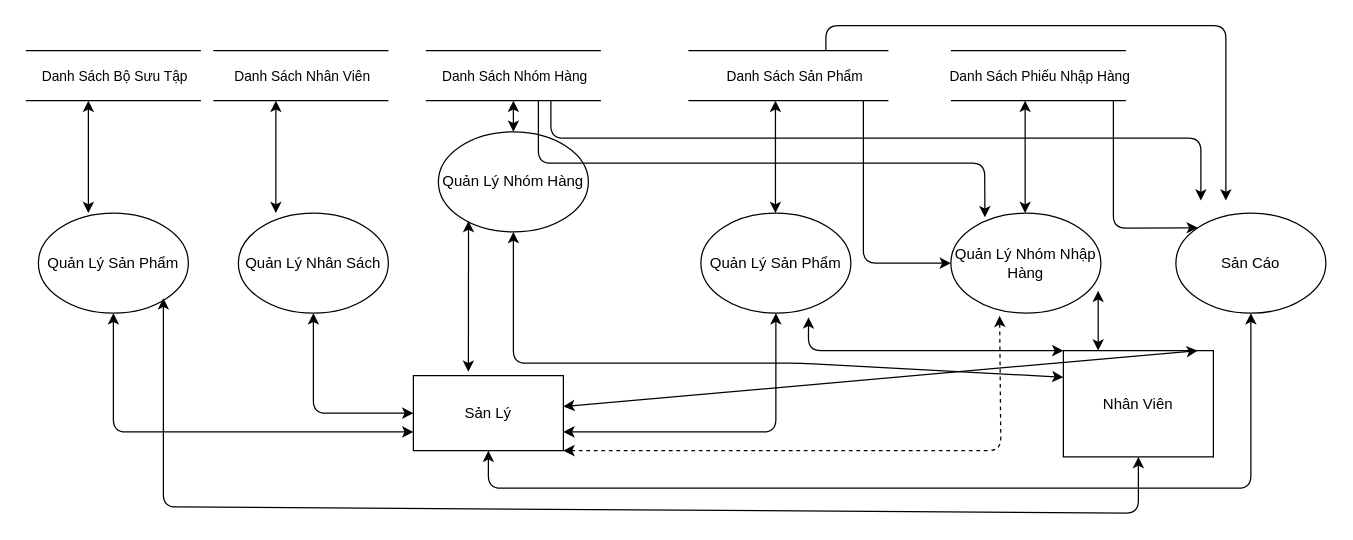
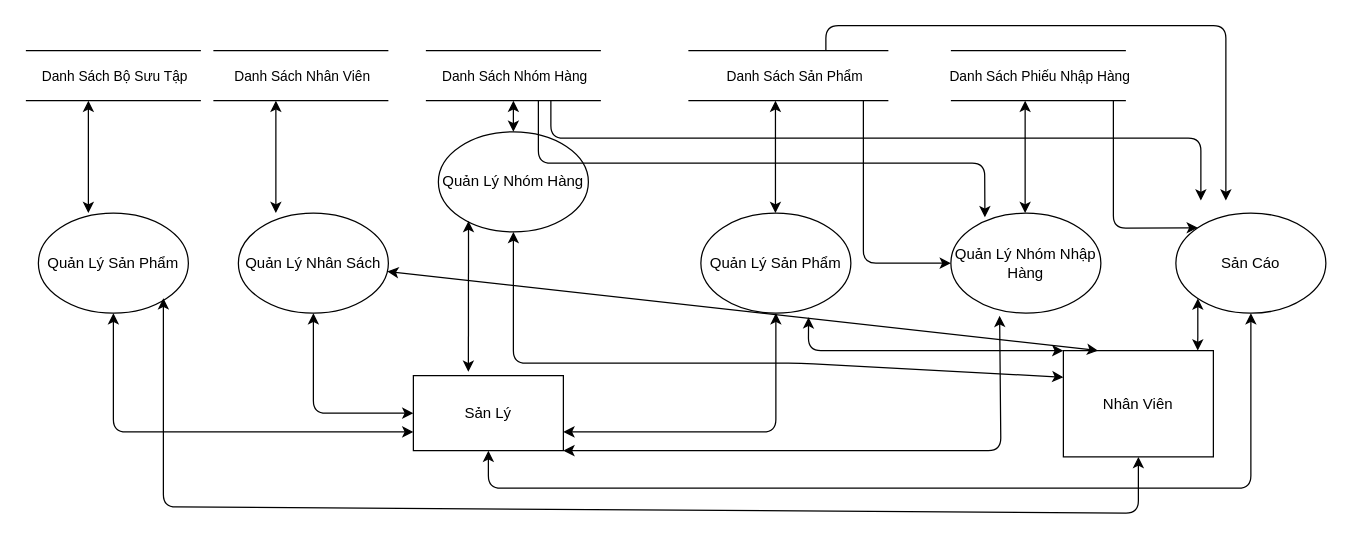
edge "Quản Lý Nhóm Nhập Hàng" -- "Nhân Viên": now "Quản Lý Nhân Sách" -- "Nhân Viên"
edge "Nhân Viên" -- "Sản Lý": now "Nhân Viên" -- "Sản Cáo"
edge "Quản Lý Nhóm Nhập Hàng" -- "Sản Lý": style dashed -> solid
